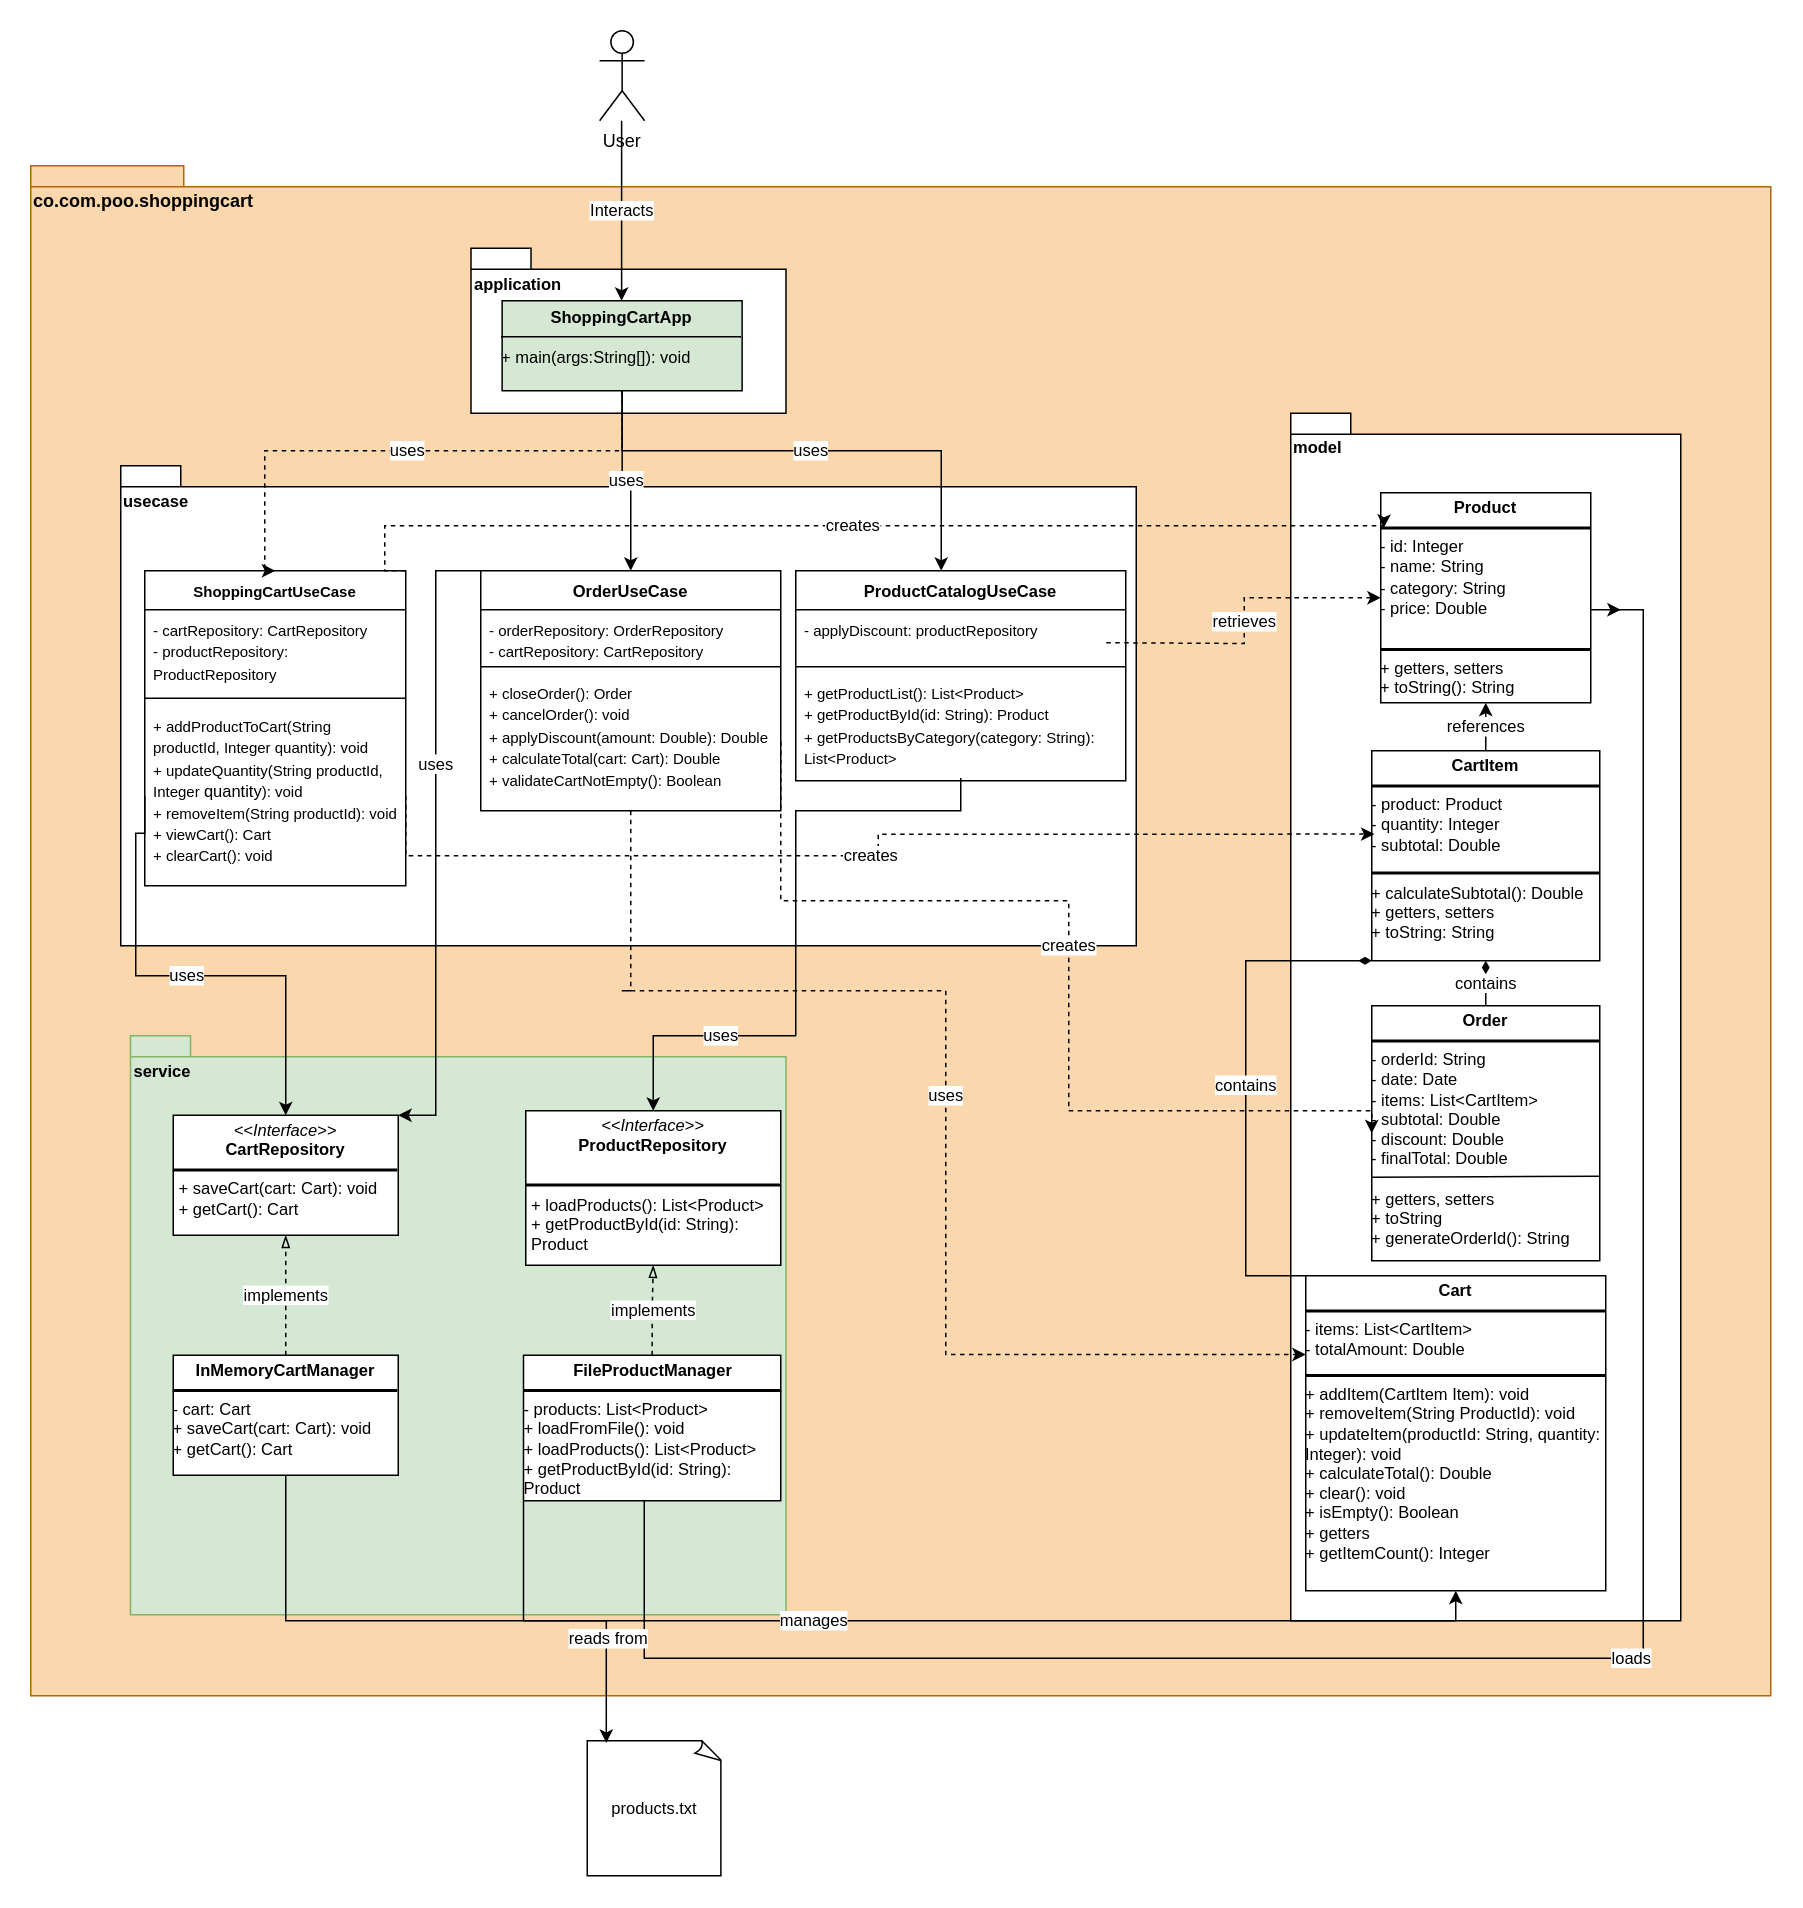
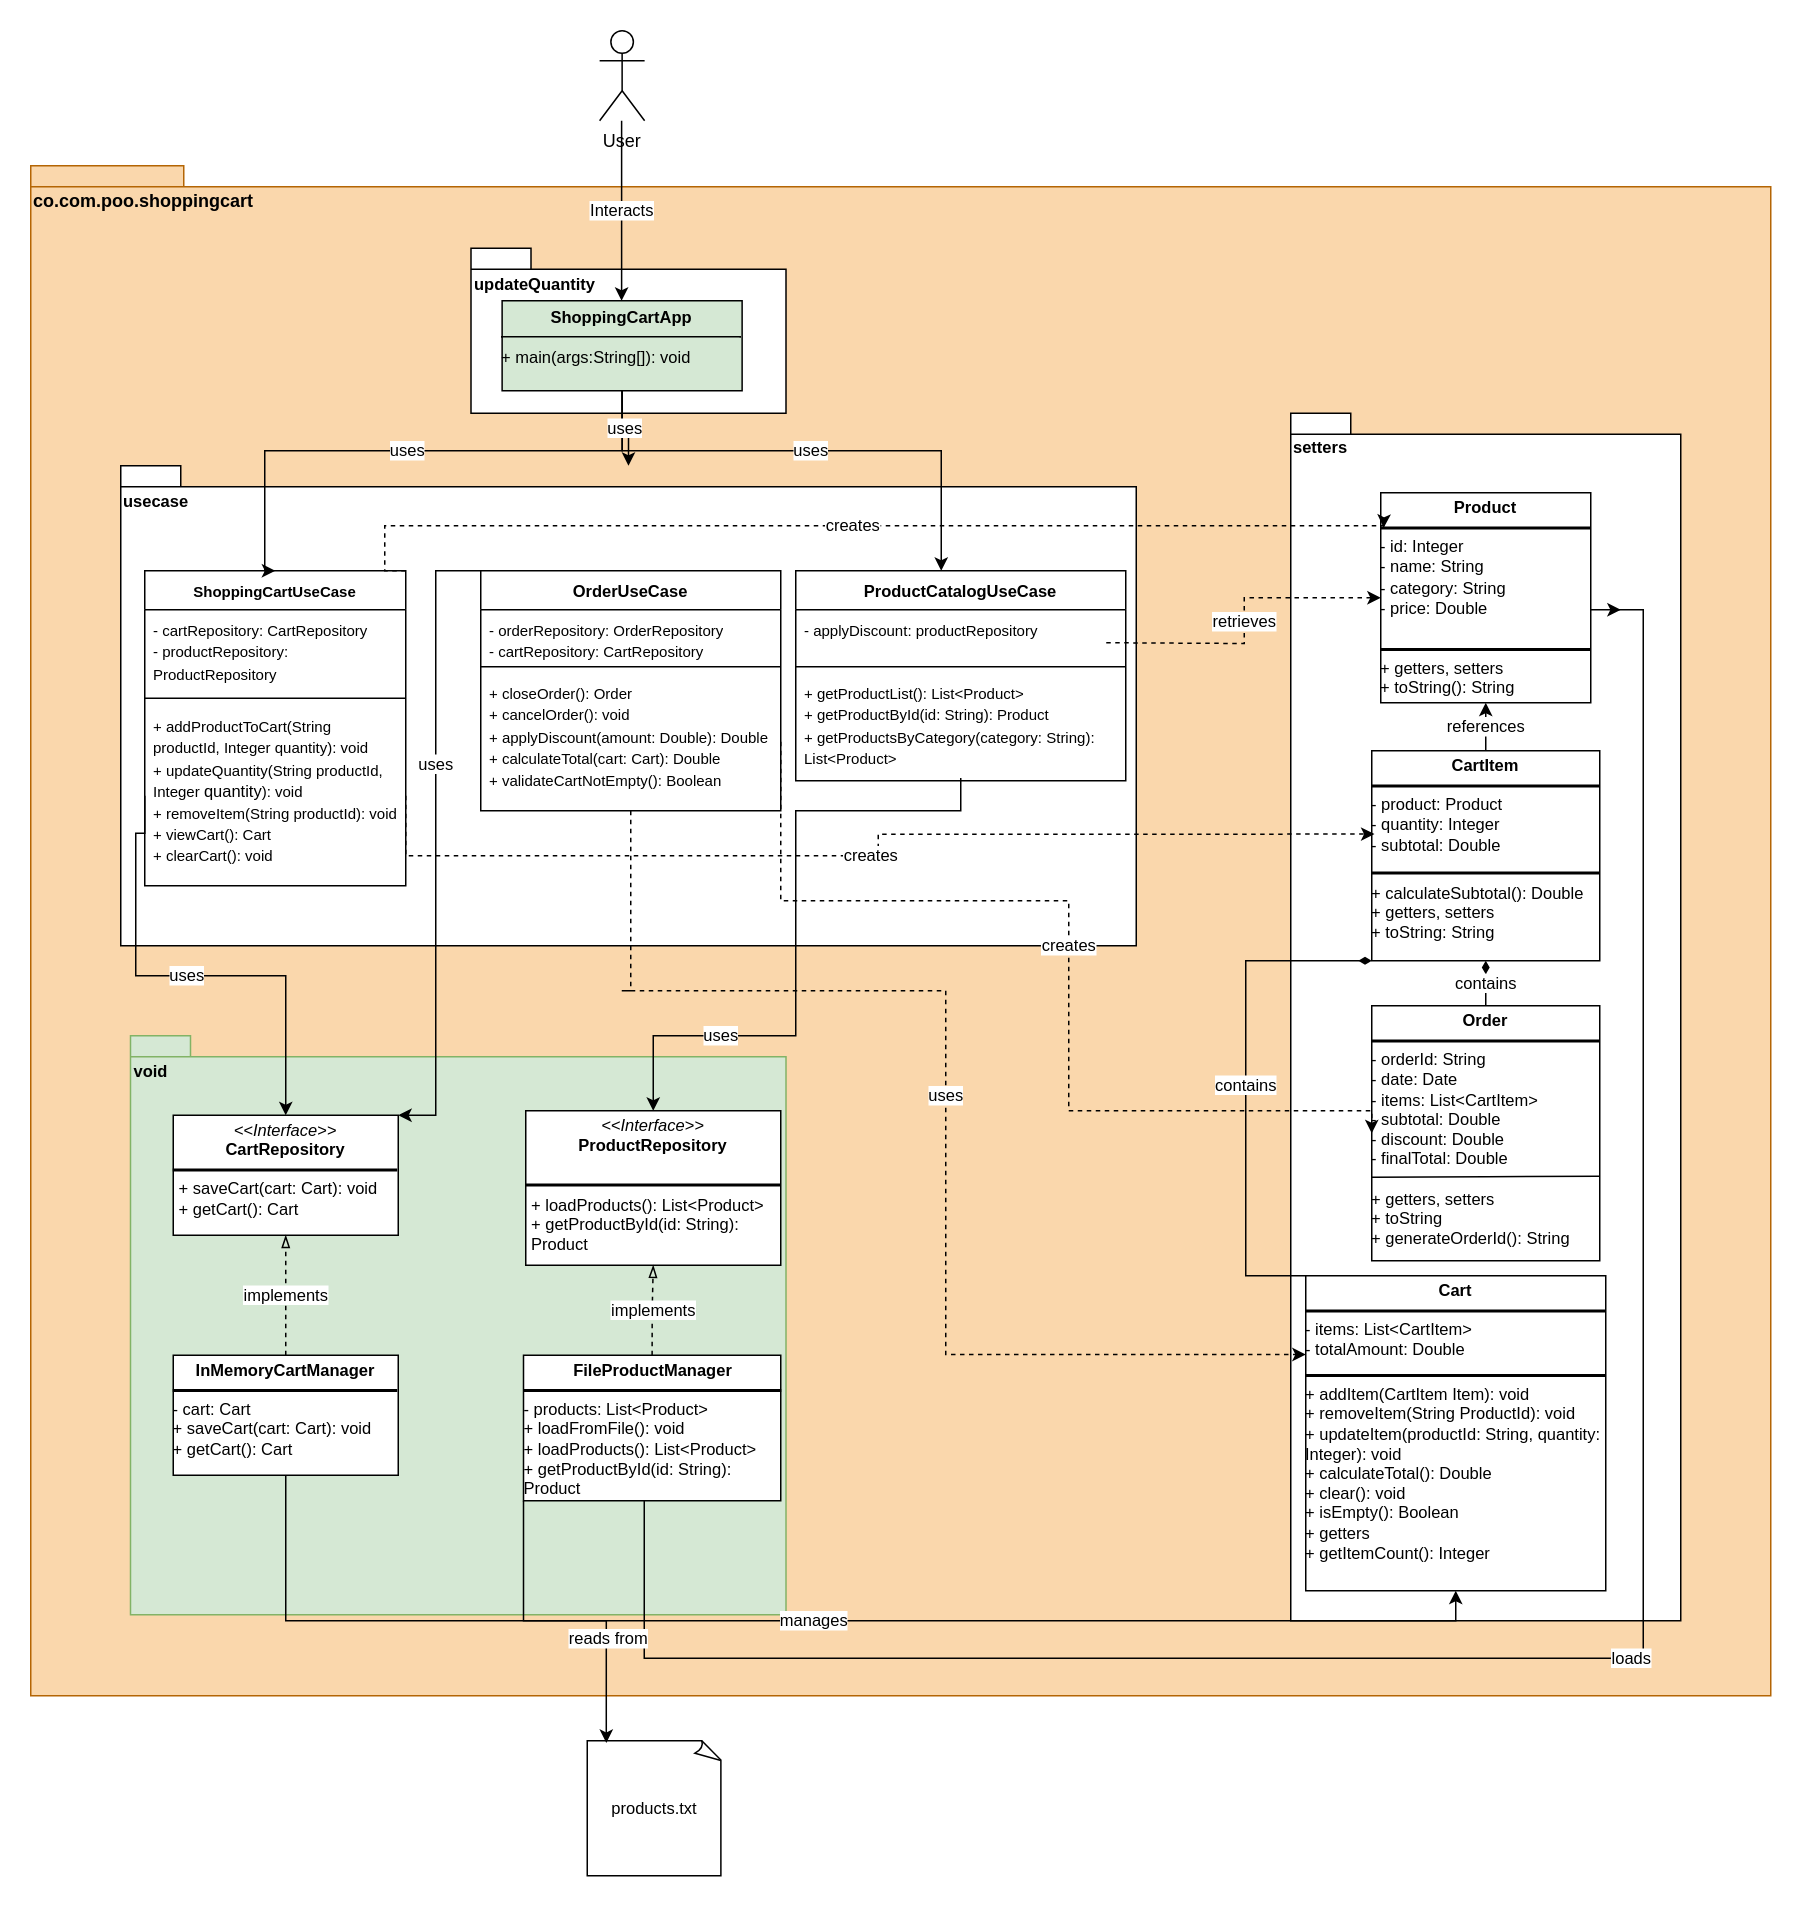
node "application": label "application" -> "updateQuantity"
node "model": label "model" -> "setters"
edge "ShoppingCartApp + main(args:String[]): void" -> "ShoppingCartUseCase": style dashed -> solid
edge "ShoppingCartApp + main(args:String[]): void" -> "OrderUseCase": now "ShoppingCartApp + main(args:String[]): void" -> "usecase"
node "service": label "service" -> "void"
